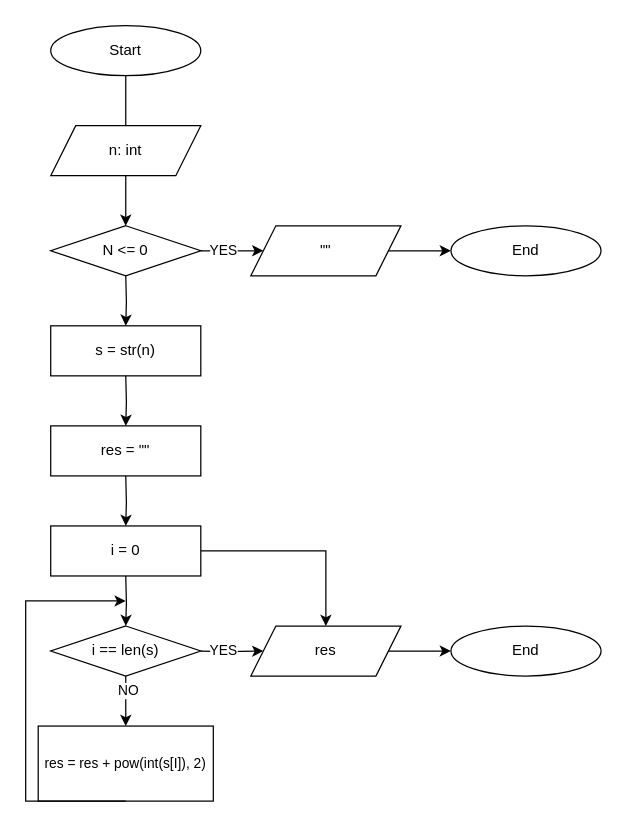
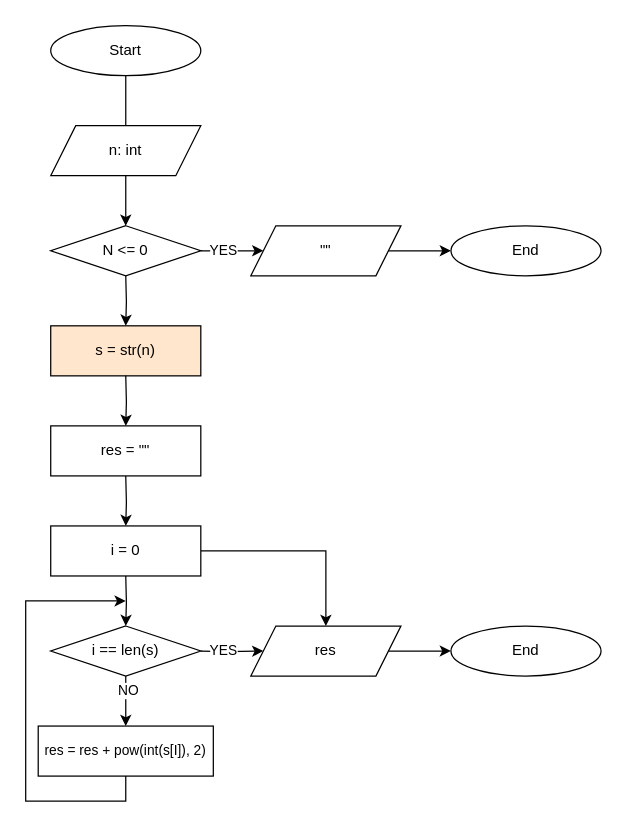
node "s = str(n)": fillcolor #ffffff -> #ffe6cc
node "res = res + pow(int(s[I]), 2)": size 175x75 -> 175x50
